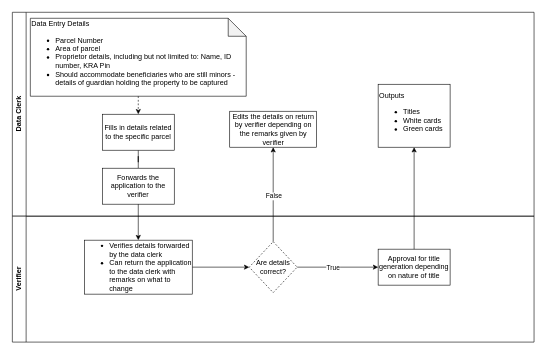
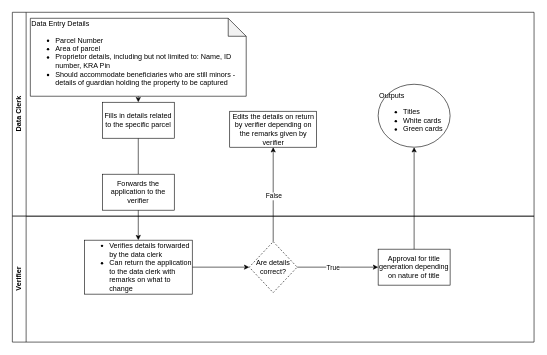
node "Outputs Titles White cards Green cards": shape rectangle -> ellipse
node "Fills in details related to the specific parcel": moved (138, 132) -> (138, 120)
node "Forwards the application to the verifier": moved (138, 186) -> (138, 192)
